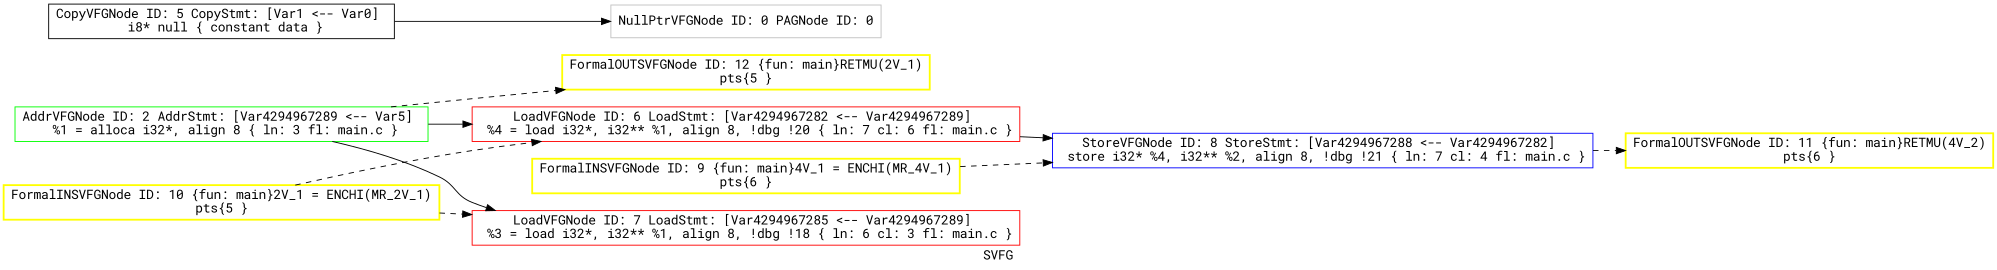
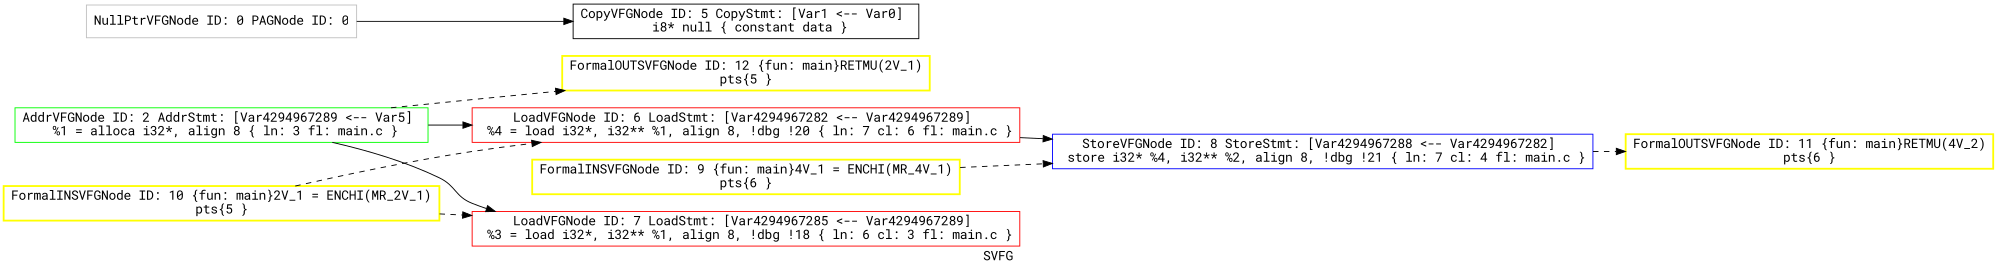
edge "CopyVFGNode ID: 5 CopyStmt: [Var1 <-- Var0]" -> "NullPtrVFGNode ID: 0 PAGNode ID: 0": reversed
